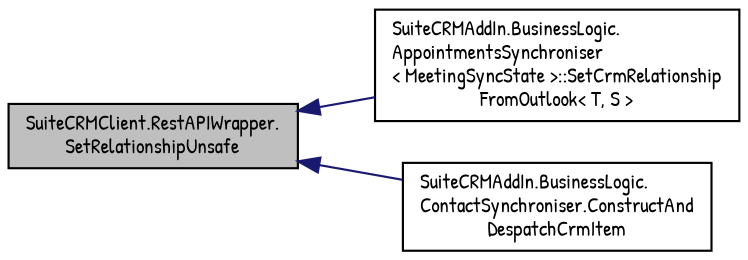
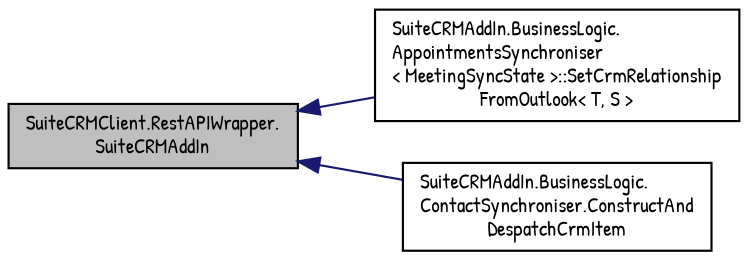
node "SuiteCRMClient.RestAPIWrapper. SetRelationshipUnsafe": label "SuiteCRMClient.RestAPIWrapper. SetRelationshipUnsafe" -> "SuiteCRMClient.RestAPIWrapper. SuiteCRMAddIn"
